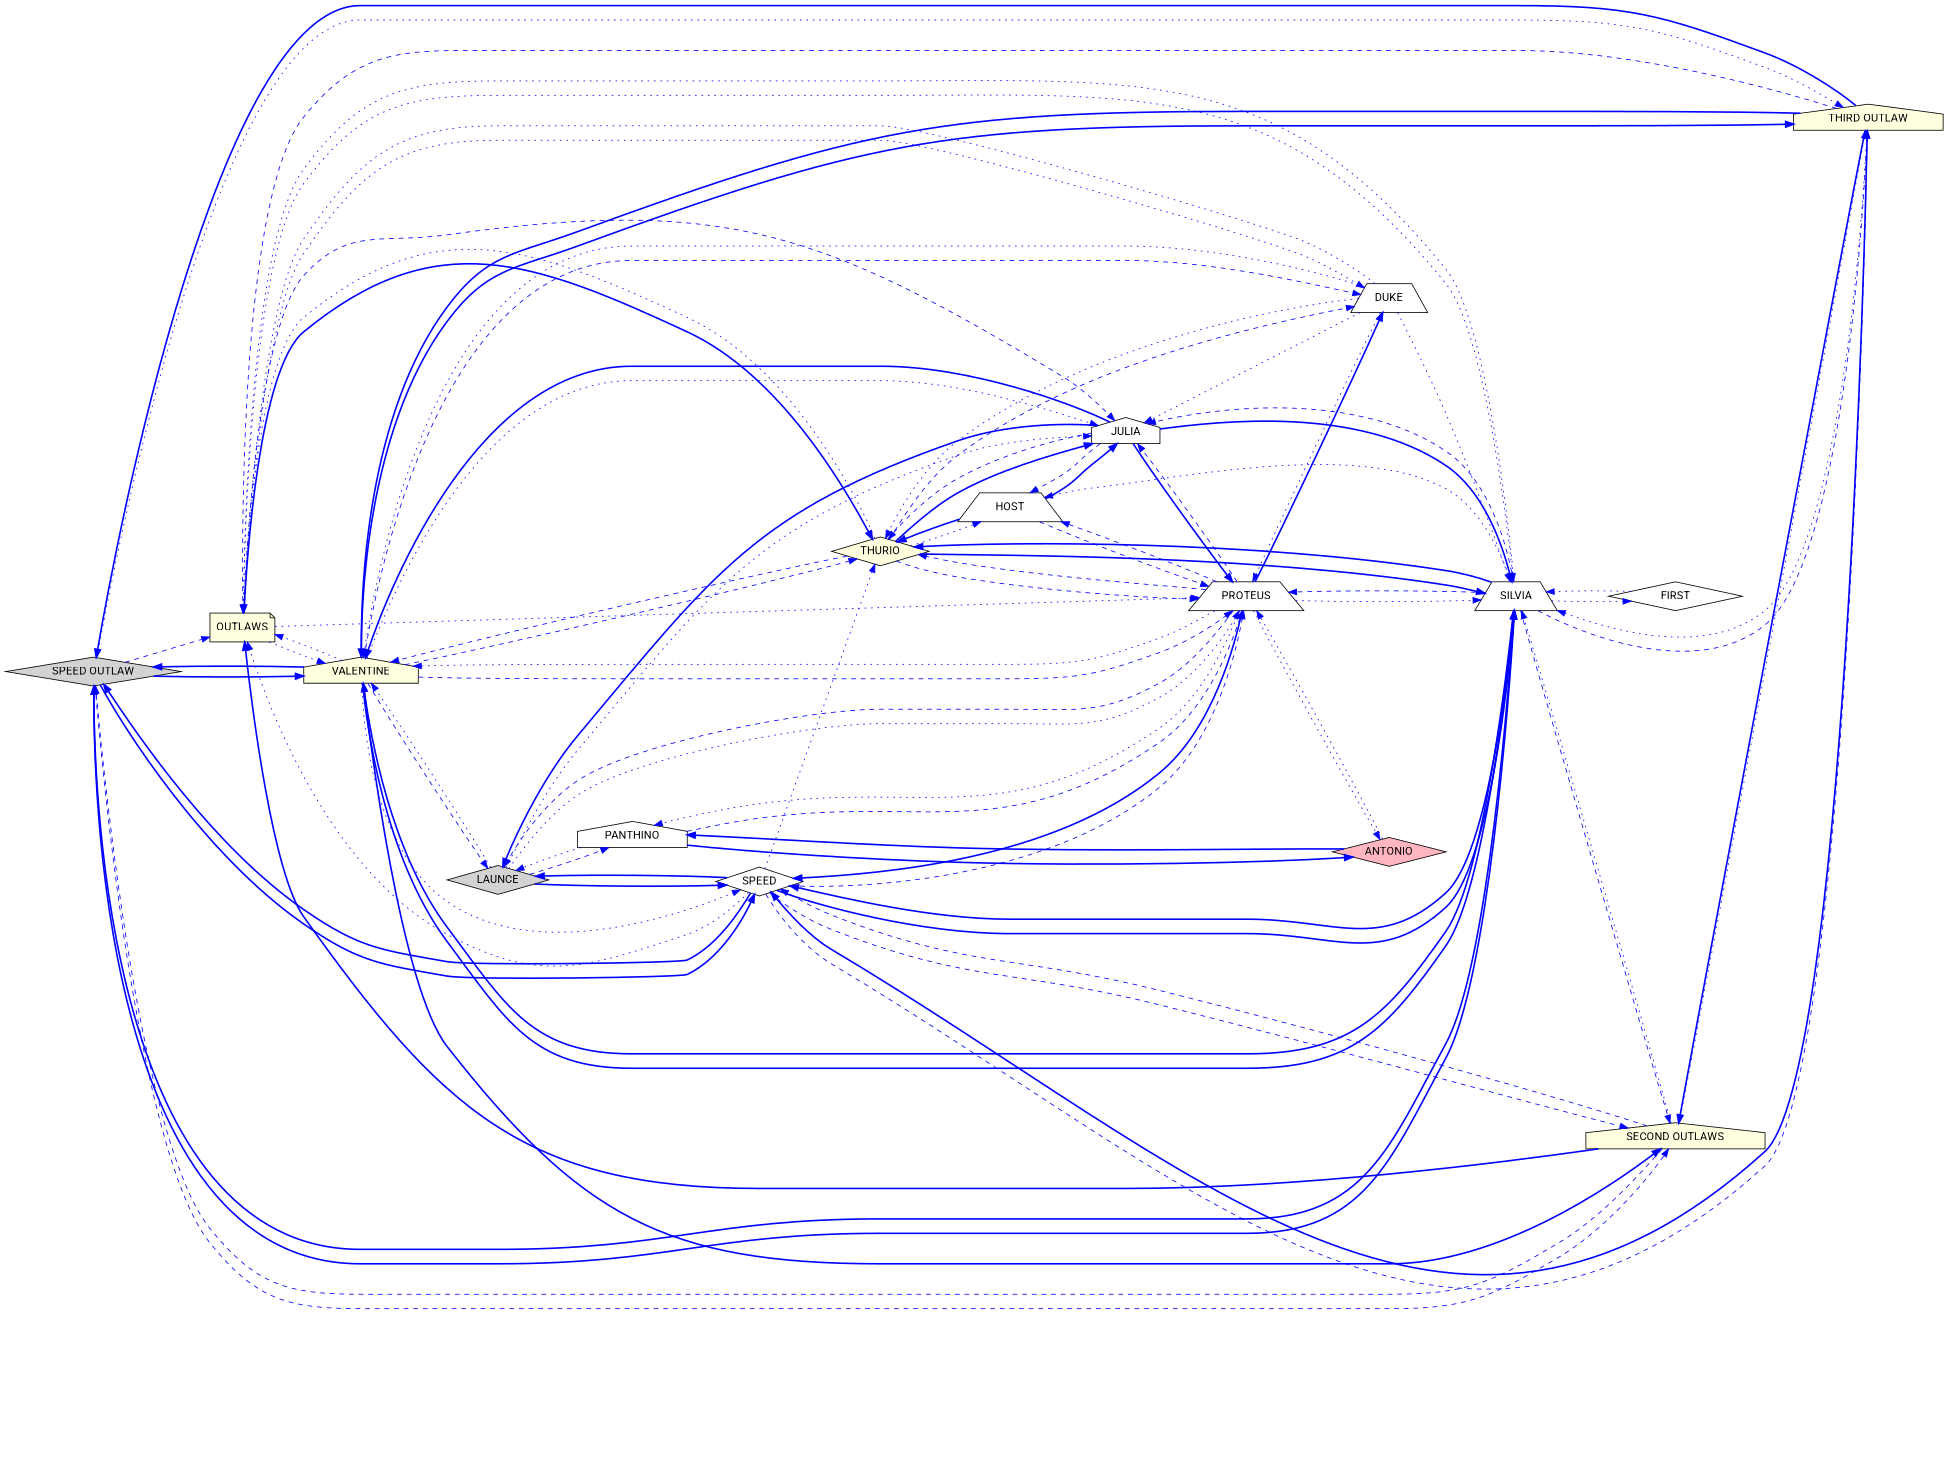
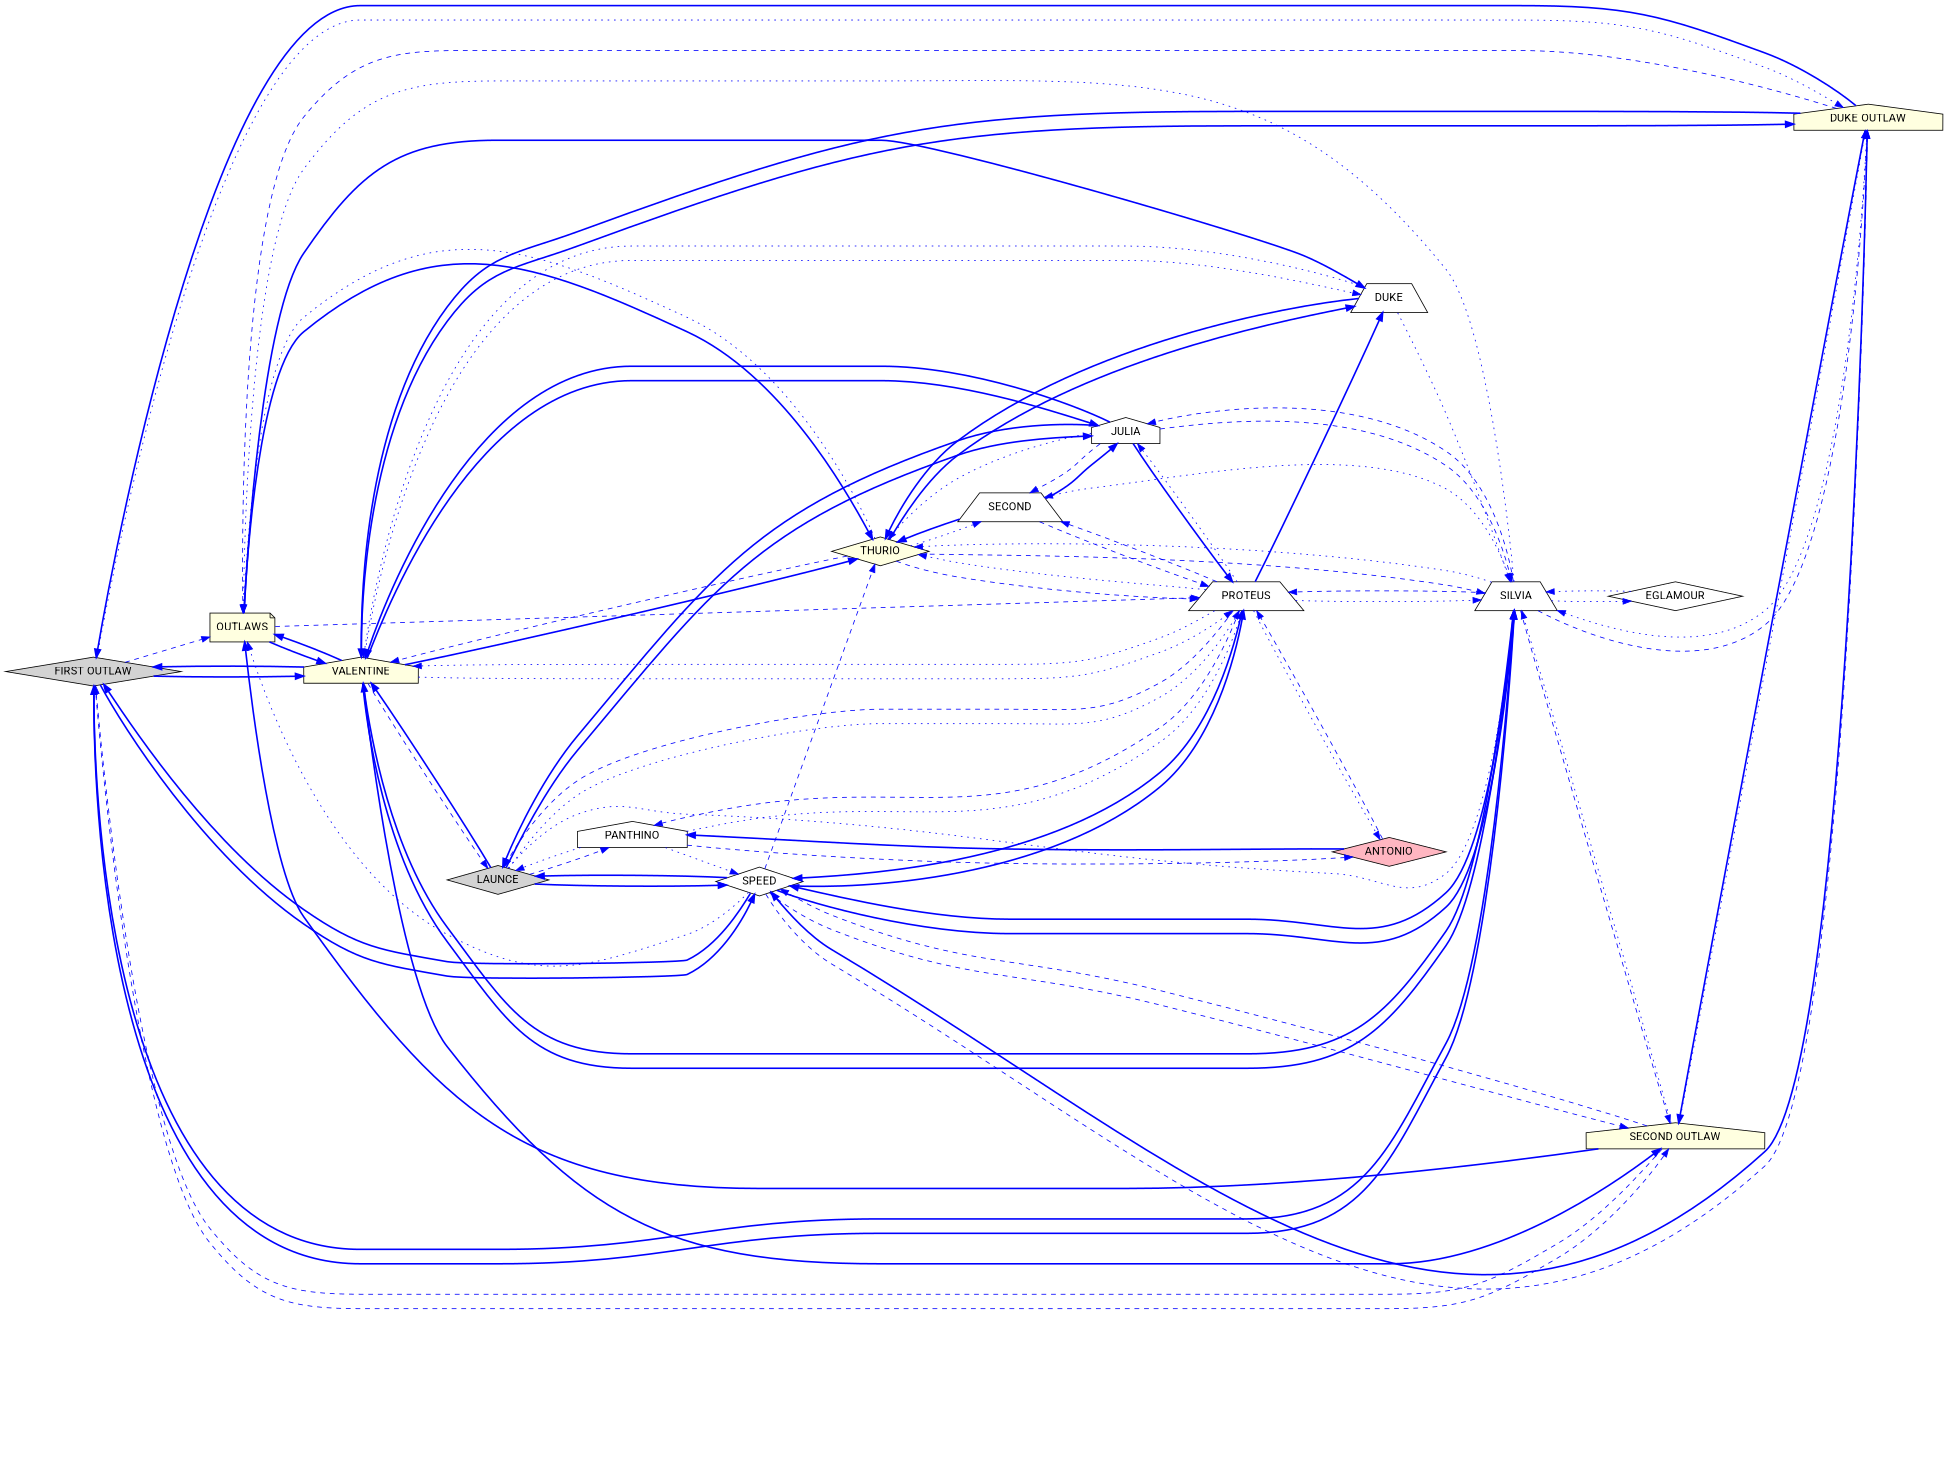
edge "OUTLAWS" -> "SILVIA": now "LAUNCE" -> "SILVIA"
node "THIRD OUTLAW": label "THIRD OUTLAW" -> "DUKE OUTLAW"
edge "DUKE" -> "OUTLAWS": removed
edge "OUTLAWS" -> "DUKE": style dotted -> bold
edge "OUTLAWS" -> "JULIA": removed
edge "VALENTINE" -> "DUKE": style dashed -> dotted
edge "DUKE" -> "THURIO": style dotted -> bold
edge "DUKE" -> "JULIA": removed
edge "VALENTINE" -> "JULIA": style dotted -> bold
edge "THURIO" -> "DUKE": style dashed -> bold
edge "JULIA" -> "SILVIA": style bold -> dashed
edge "DUKE" -> "PROTEUS": removed
edge "JULIA" -> "THURIO": style dashed -> dotted
edge "THURIO" -> "JULIA": removed
node "HOST": label "HOST" -> "SECOND"
edge "PROTEUS" -> "JULIA": style dashed -> dotted
edge "SILVIA" -> "THURIO": style bold -> dotted
edge "THURIO" -> "SILVIA": style bold -> dashed
edge "LAUNCE" -> "JULIA": style dotted -> bold
edge "PROTEUS" -> "THURIO": style dashed -> dotted
node "FIRST": label "FIRST" -> "EGLAMOUR"
edge "OUTLAWS" -> "PROTEUS": style dotted -> dashed
edge "VALENTINE" -> "THURIO": style dashed -> bold
edge "VALENTINE" -> "OUTLAWS": style dotted -> bold
edge "OUTLAWS" -> "VALENTINE": style dotted -> bold
node "SPEED OUTLAW": label "SPEED OUTLAW" -> "FIRST OUTLAW"
edge "VALENTINE" -> "PROTEUS": style dashed -> dotted
edge "SPEED" -> "THURIO": style dotted -> dashed
edge "ANTONIO" -> "PROTEUS": style dotted -> dashed
edge "LAUNCE" -> "VALENTINE": style dotted -> bold
edge "PROTEUS" -> "PANTHINO": style dotted -> dashed
edge "PANTHINO" -> "PROTEUS": style dashed -> dotted
edge "SPEED" -> "PROTEUS": style dashed -> bold
edge "PANTHINO" -> "ANTONIO": style bold -> dashed
edge "VALENTINE" -> "SPEED": now "PANTHINO" -> "SPEED"
node "SECOND OUTLAWS": label "SECOND OUTLAWS" -> "SECOND OUTLAW"
